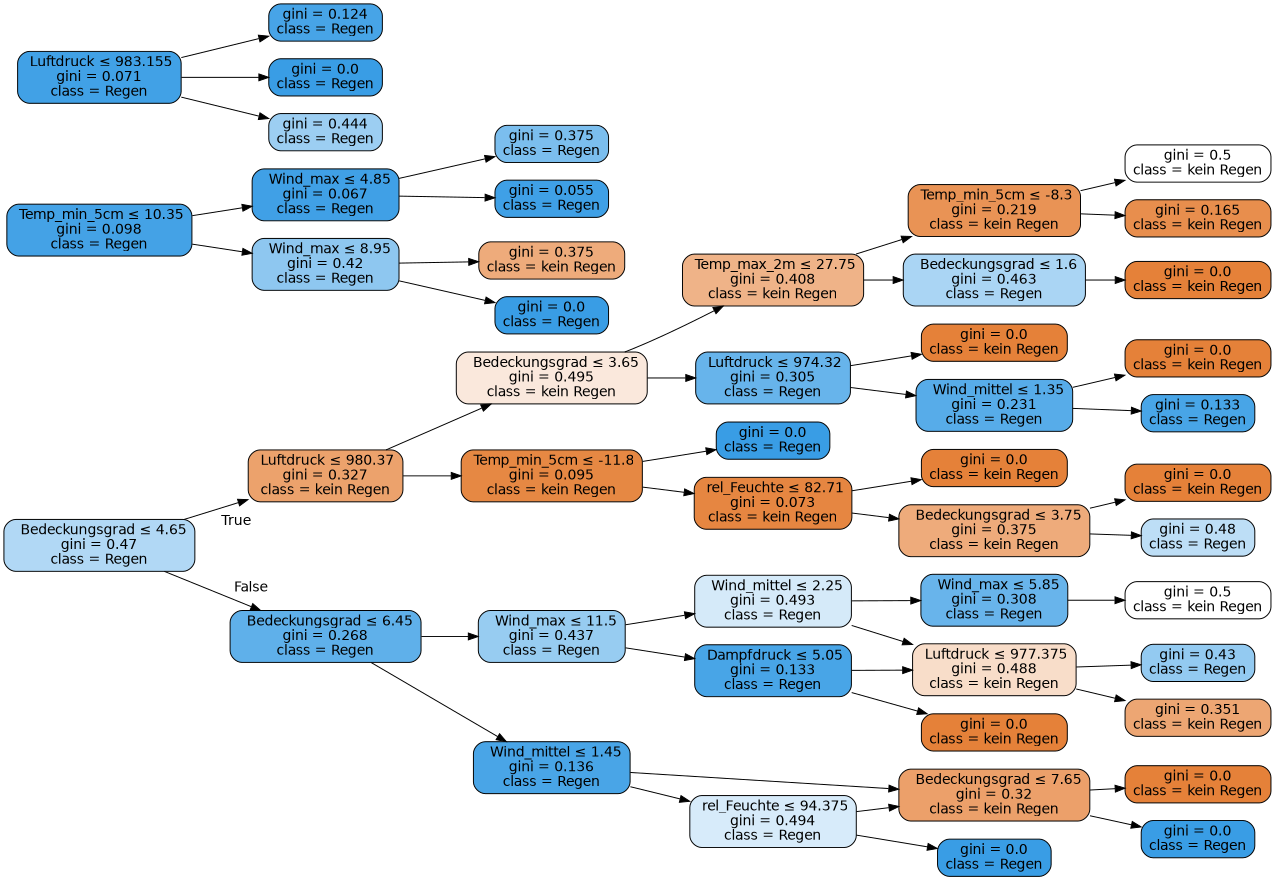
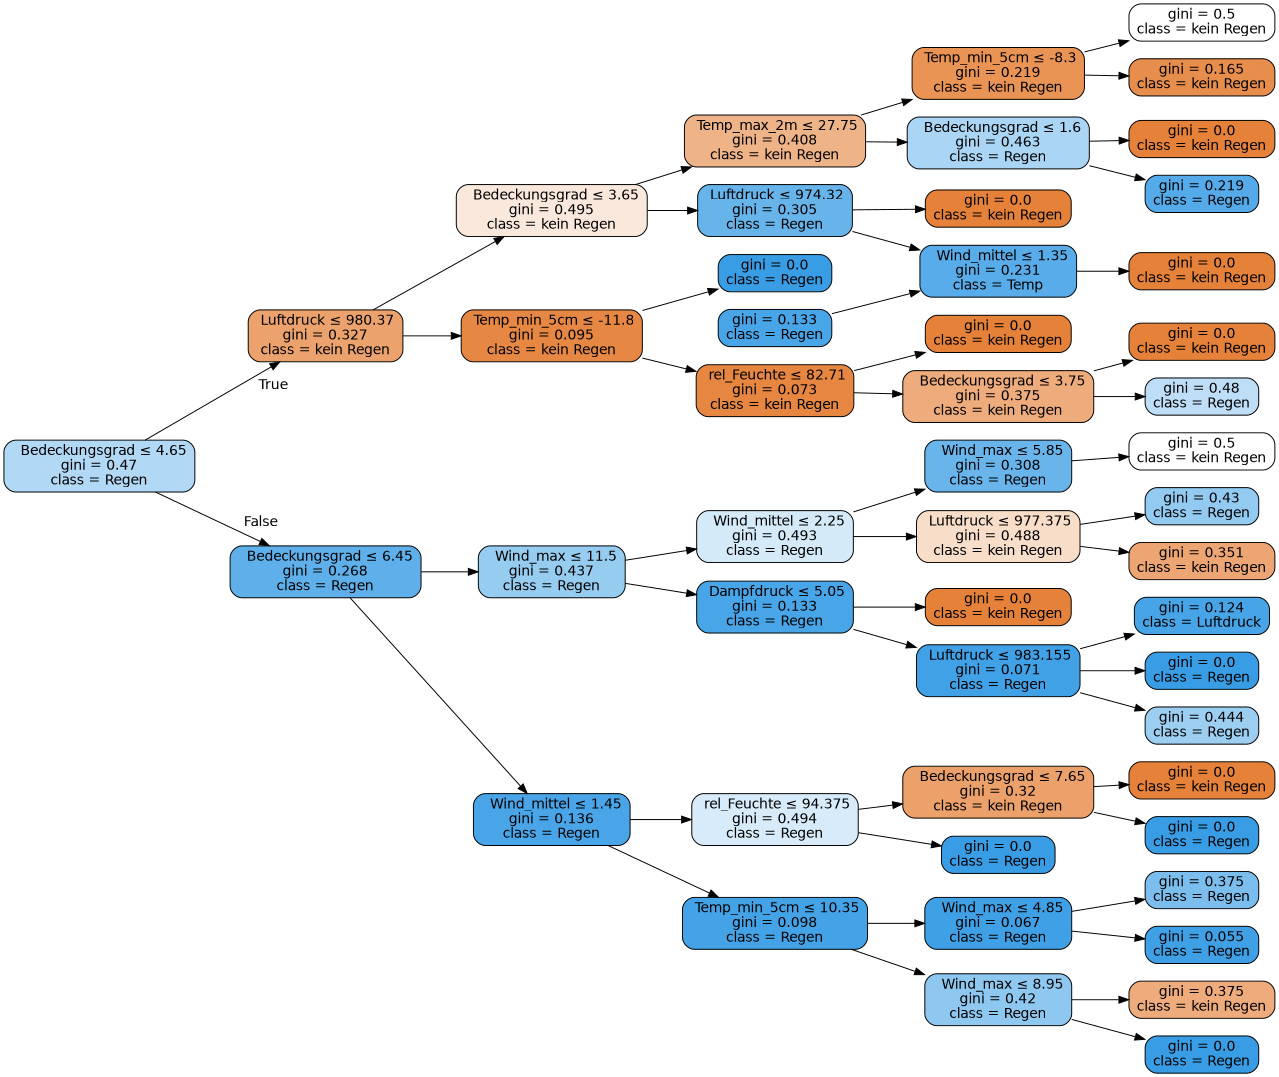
node "gini = 0.124": text "class = Regen" -> "class = Luftdruck"
node "gini = 0.219": added
edge "Wind_mittel ≤ 1.35" -> "gini = 0.133": reversed
node "Wind_mittel ≤ 1.35": text "class = Regen" -> "class = Temp"
edge "Dampfdruck ≤ 5.05" -> "Luftdruck ≤ 977.375": now "Dampfdruck ≤ 5.05" -> "Luftdruck ≤ 983.155"
edge "Wind_mittel ≤ 1.45" -> "Bedeckungsgrad ≤ 7.65": now "Wind_mittel ≤ 1.45" -> "Temp_min_5cm ≤ 10.35"
